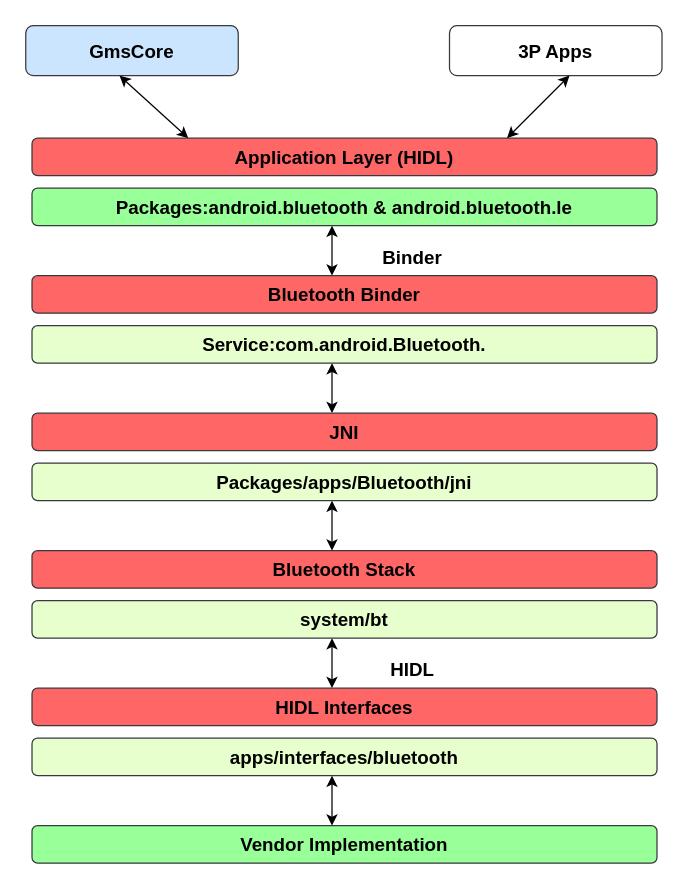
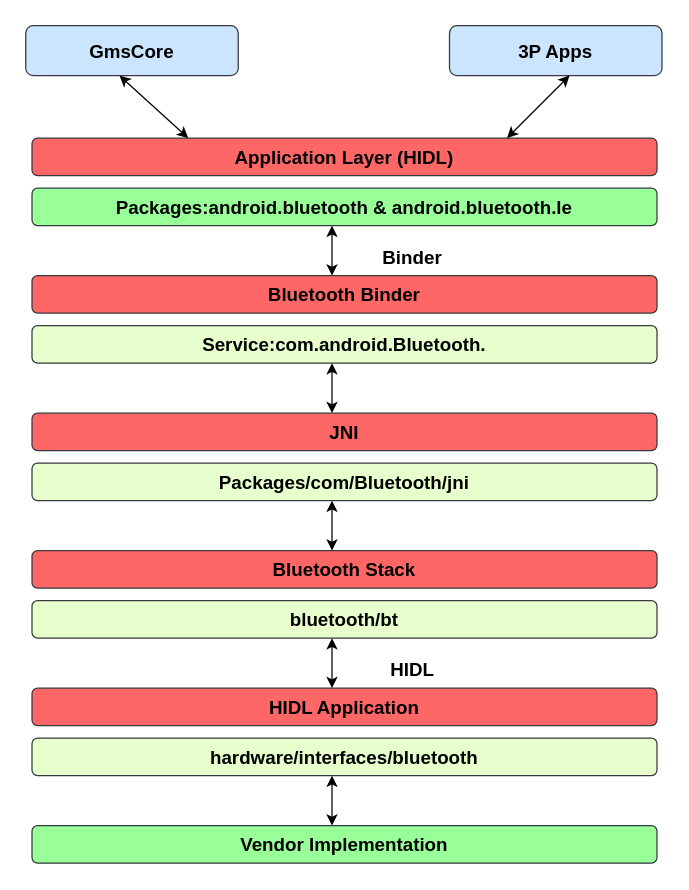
node "3P Apps": fillcolor #ffffff -> #cce5ff
node "Packages/apps/Bluetooth/jni": label "Packages/apps/Bluetooth/jni" -> "Packages/com/Bluetooth/jni"
node "system/bt": label "system/bt" -> "bluetooth/bt"
node "HIDL Interfaces": label "HIDL Interfaces" -> "HIDL Application"
node "apps/interfaces/bluetooth": label "apps/interfaces/bluetooth" -> "hardware/interfaces/bluetooth"
